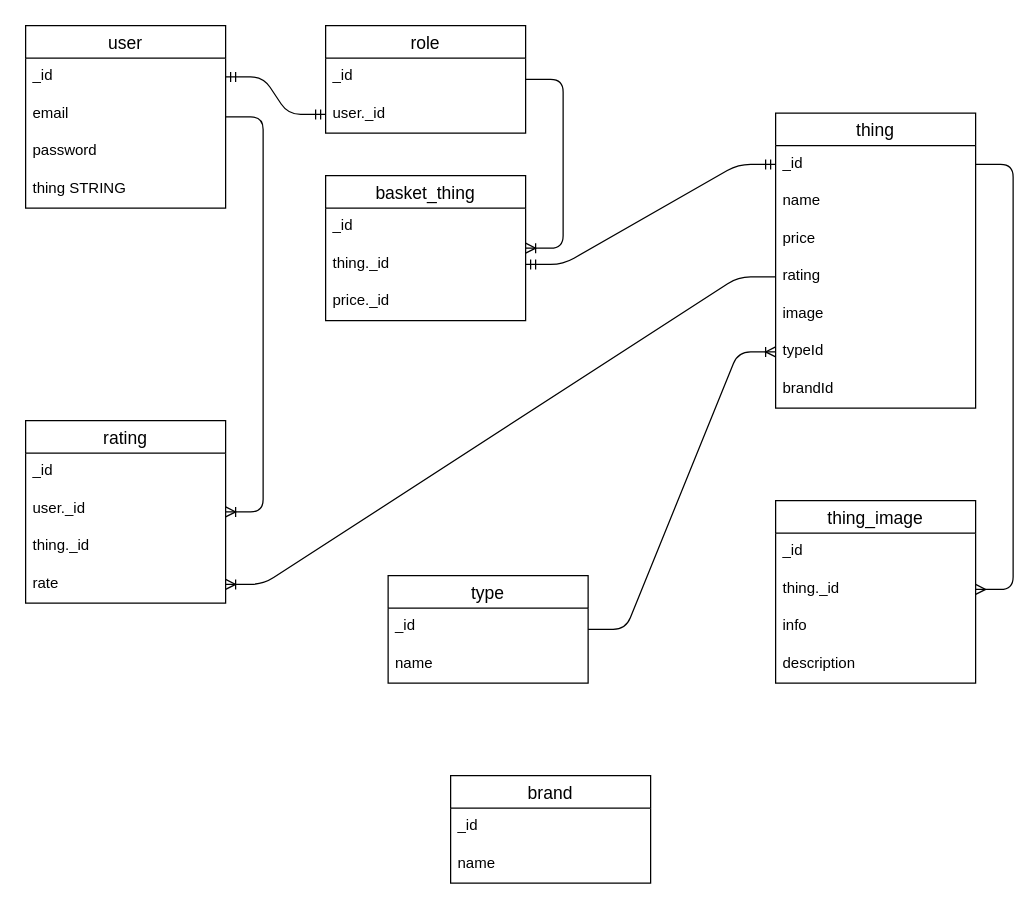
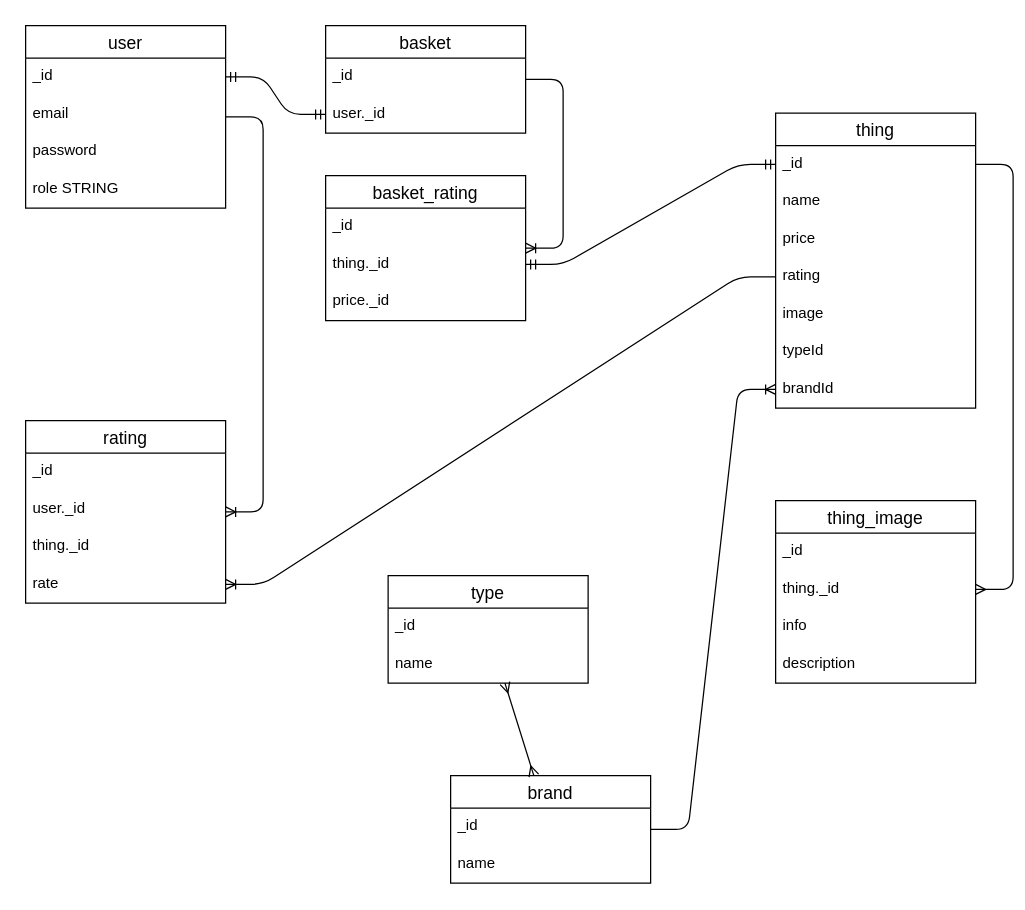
node "role": label "role" -> "basket"
node "thing STRING": label "thing STRING" -> "role STRING"
node "basket_thing": label "basket_thing" -> "basket_rating"
edge "type" -> "typeId": removed
edge "brand" -> "brandId": added
edge "type" -- "brand": added
